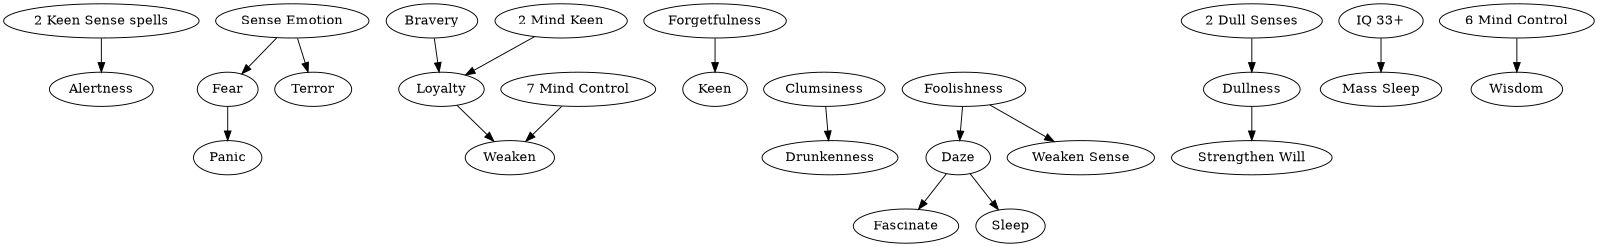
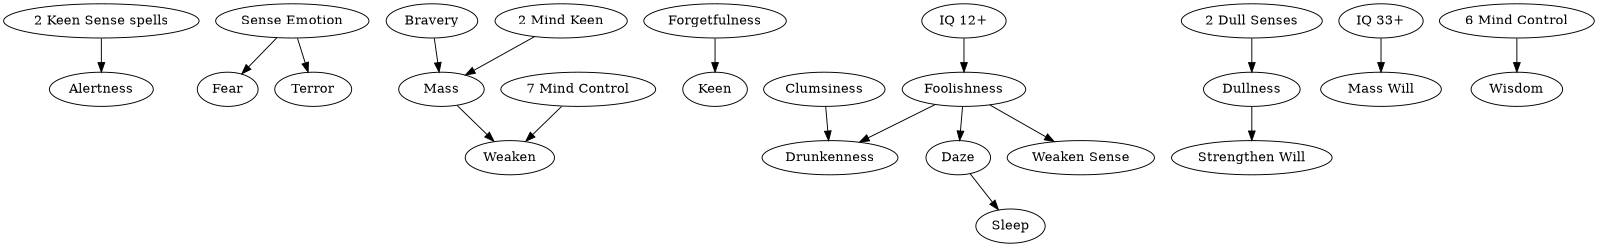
node "IQ 12+": added
node "Loyalty": label "Loyalty" -> "Mass"
node "Mass Sleep": label "Mass Sleep" -> "Mass Will"
edge "Foolishness" -> "Drunkenness": added
node "Panic": removed
node "Fascinate": removed
